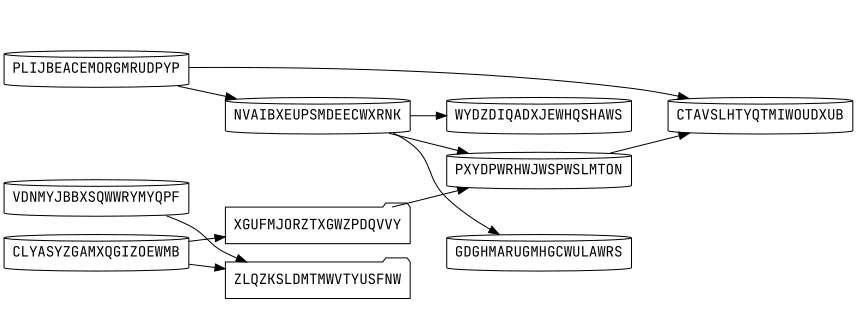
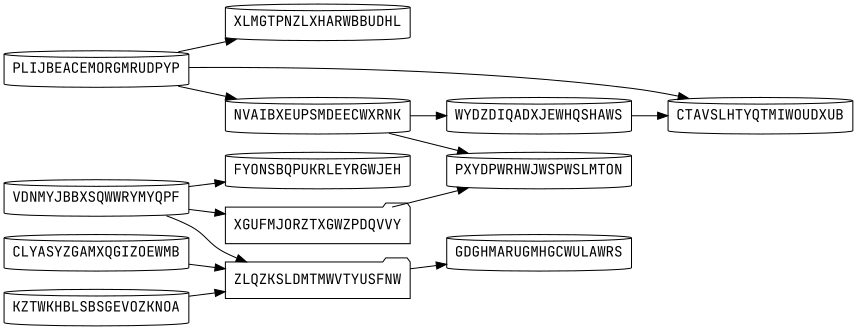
node "XLMGTPNZLXHARWBBUDHL": added
edge "PXYDPWRHWJWSPWSLMTON" -> "CTAVSLHTYQTMIWOUDXUB": now "WYDZDIQADXJEWHQSHAWS" -> "CTAVSLHTYQTMIWOUDXUB"
node "FYONSBQPUKRLEYRGWJEH": added
edge "NVAIBXEUPSMDEECWXRNK" -> "GDGHMARUGMHGCWULAWRS": now "ZLQZKSLDMTMWVTYUSFNW" -> "GDGHMARUGMHGCWULAWRS"
edge "CLYASYZGAMXQGIZOEWMB" -> "XGUFMJORZTXGWZPDQVVY": now "VDNMYJBBXSQWWRYMYQPF" -> "XGUFMJORZTXGWZPDQVVY"
node "KZTWKHBLSBSGEVOZKNOA": added
